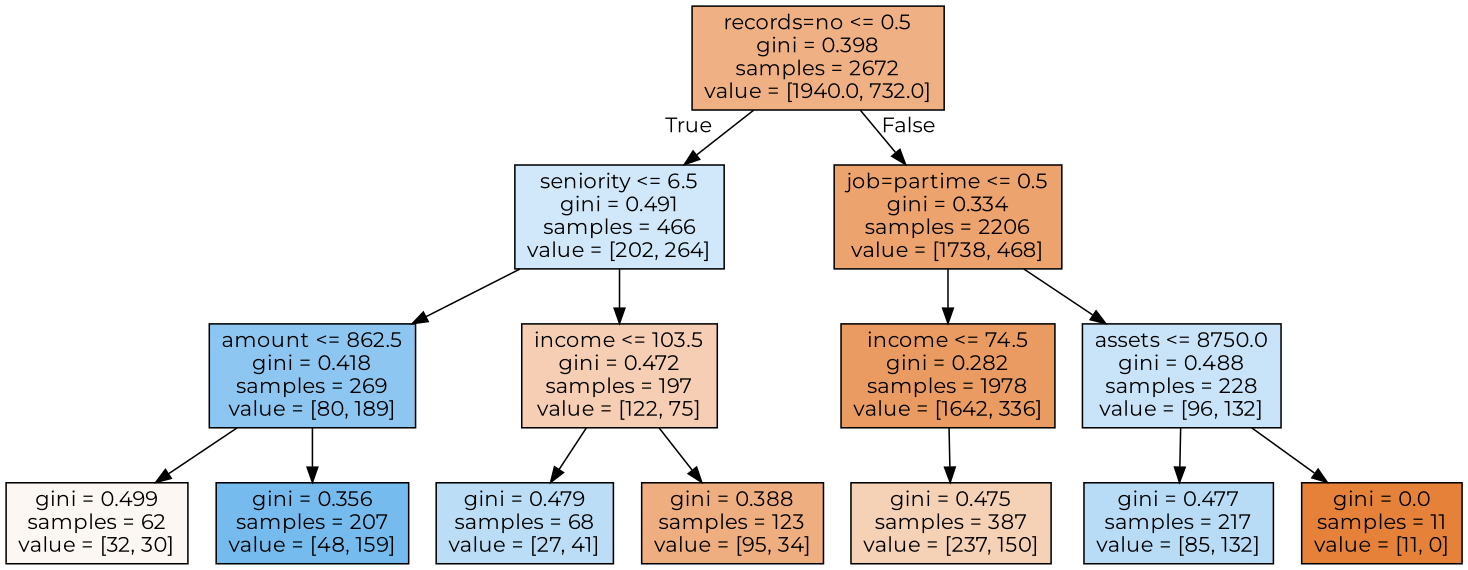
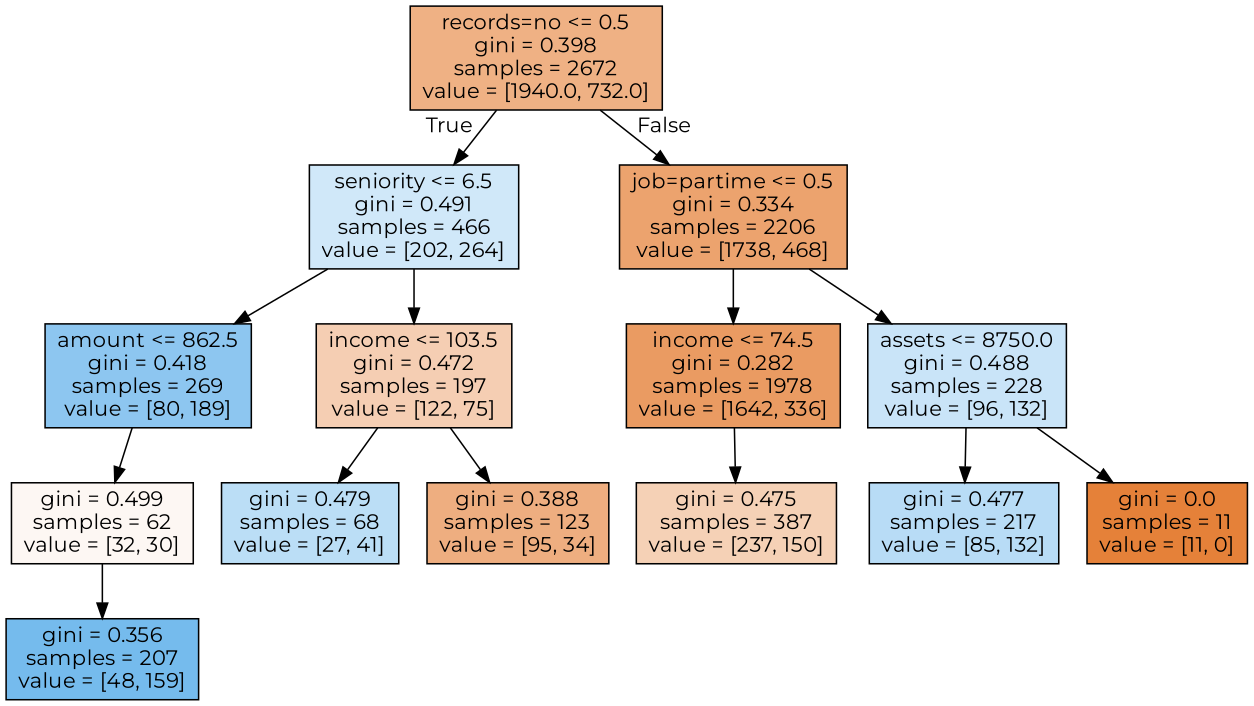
edge "amount <= 862.5 gini = 0.418 samples = 269 value = [80, 189]" -> "gini = 0.356 samples = 207 value = [48, 159]": now "gini = 0.499 samples = 62 value = [32, 30]" -> "gini = 0.356 samples = 207 value = [48, 159]"
